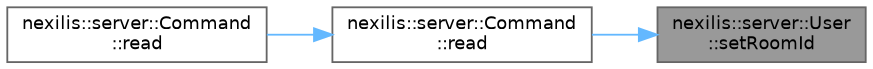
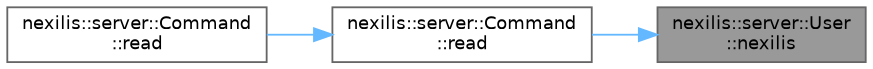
node "nexilis::server::User ::setRoomId": label "nexilis::server::User ::setRoomId" -> "nexilis::server::User ::nexilis"
